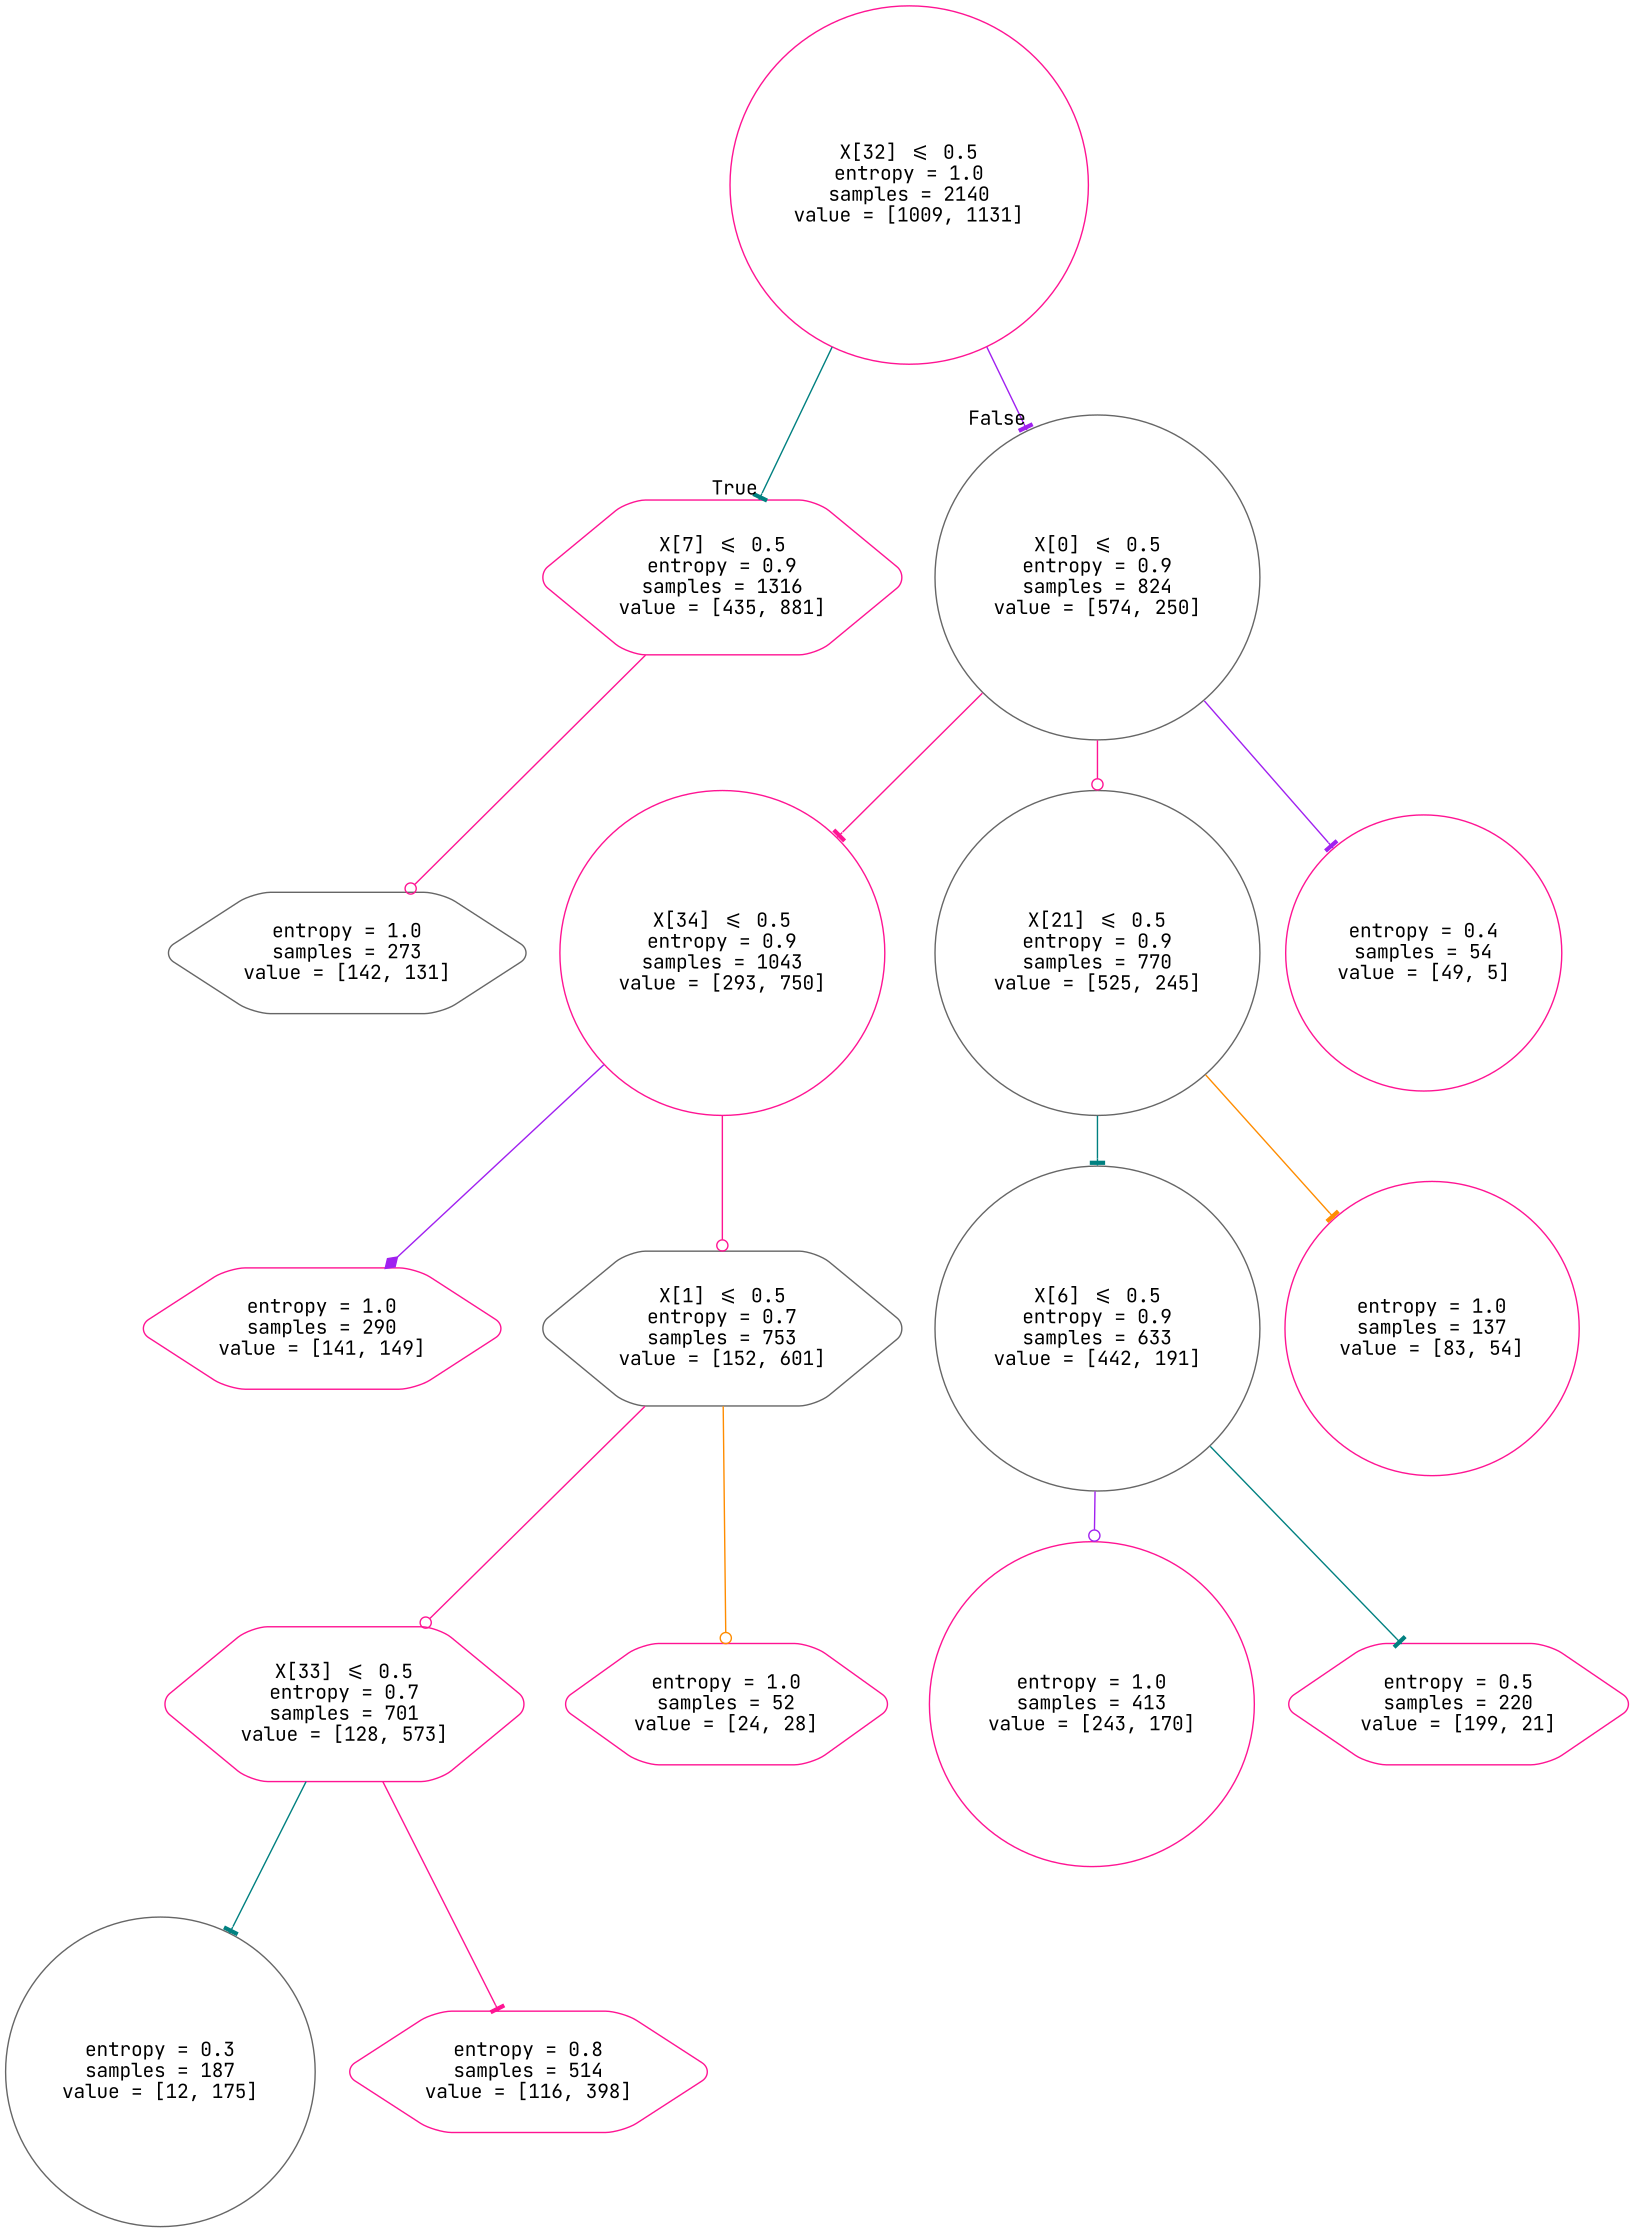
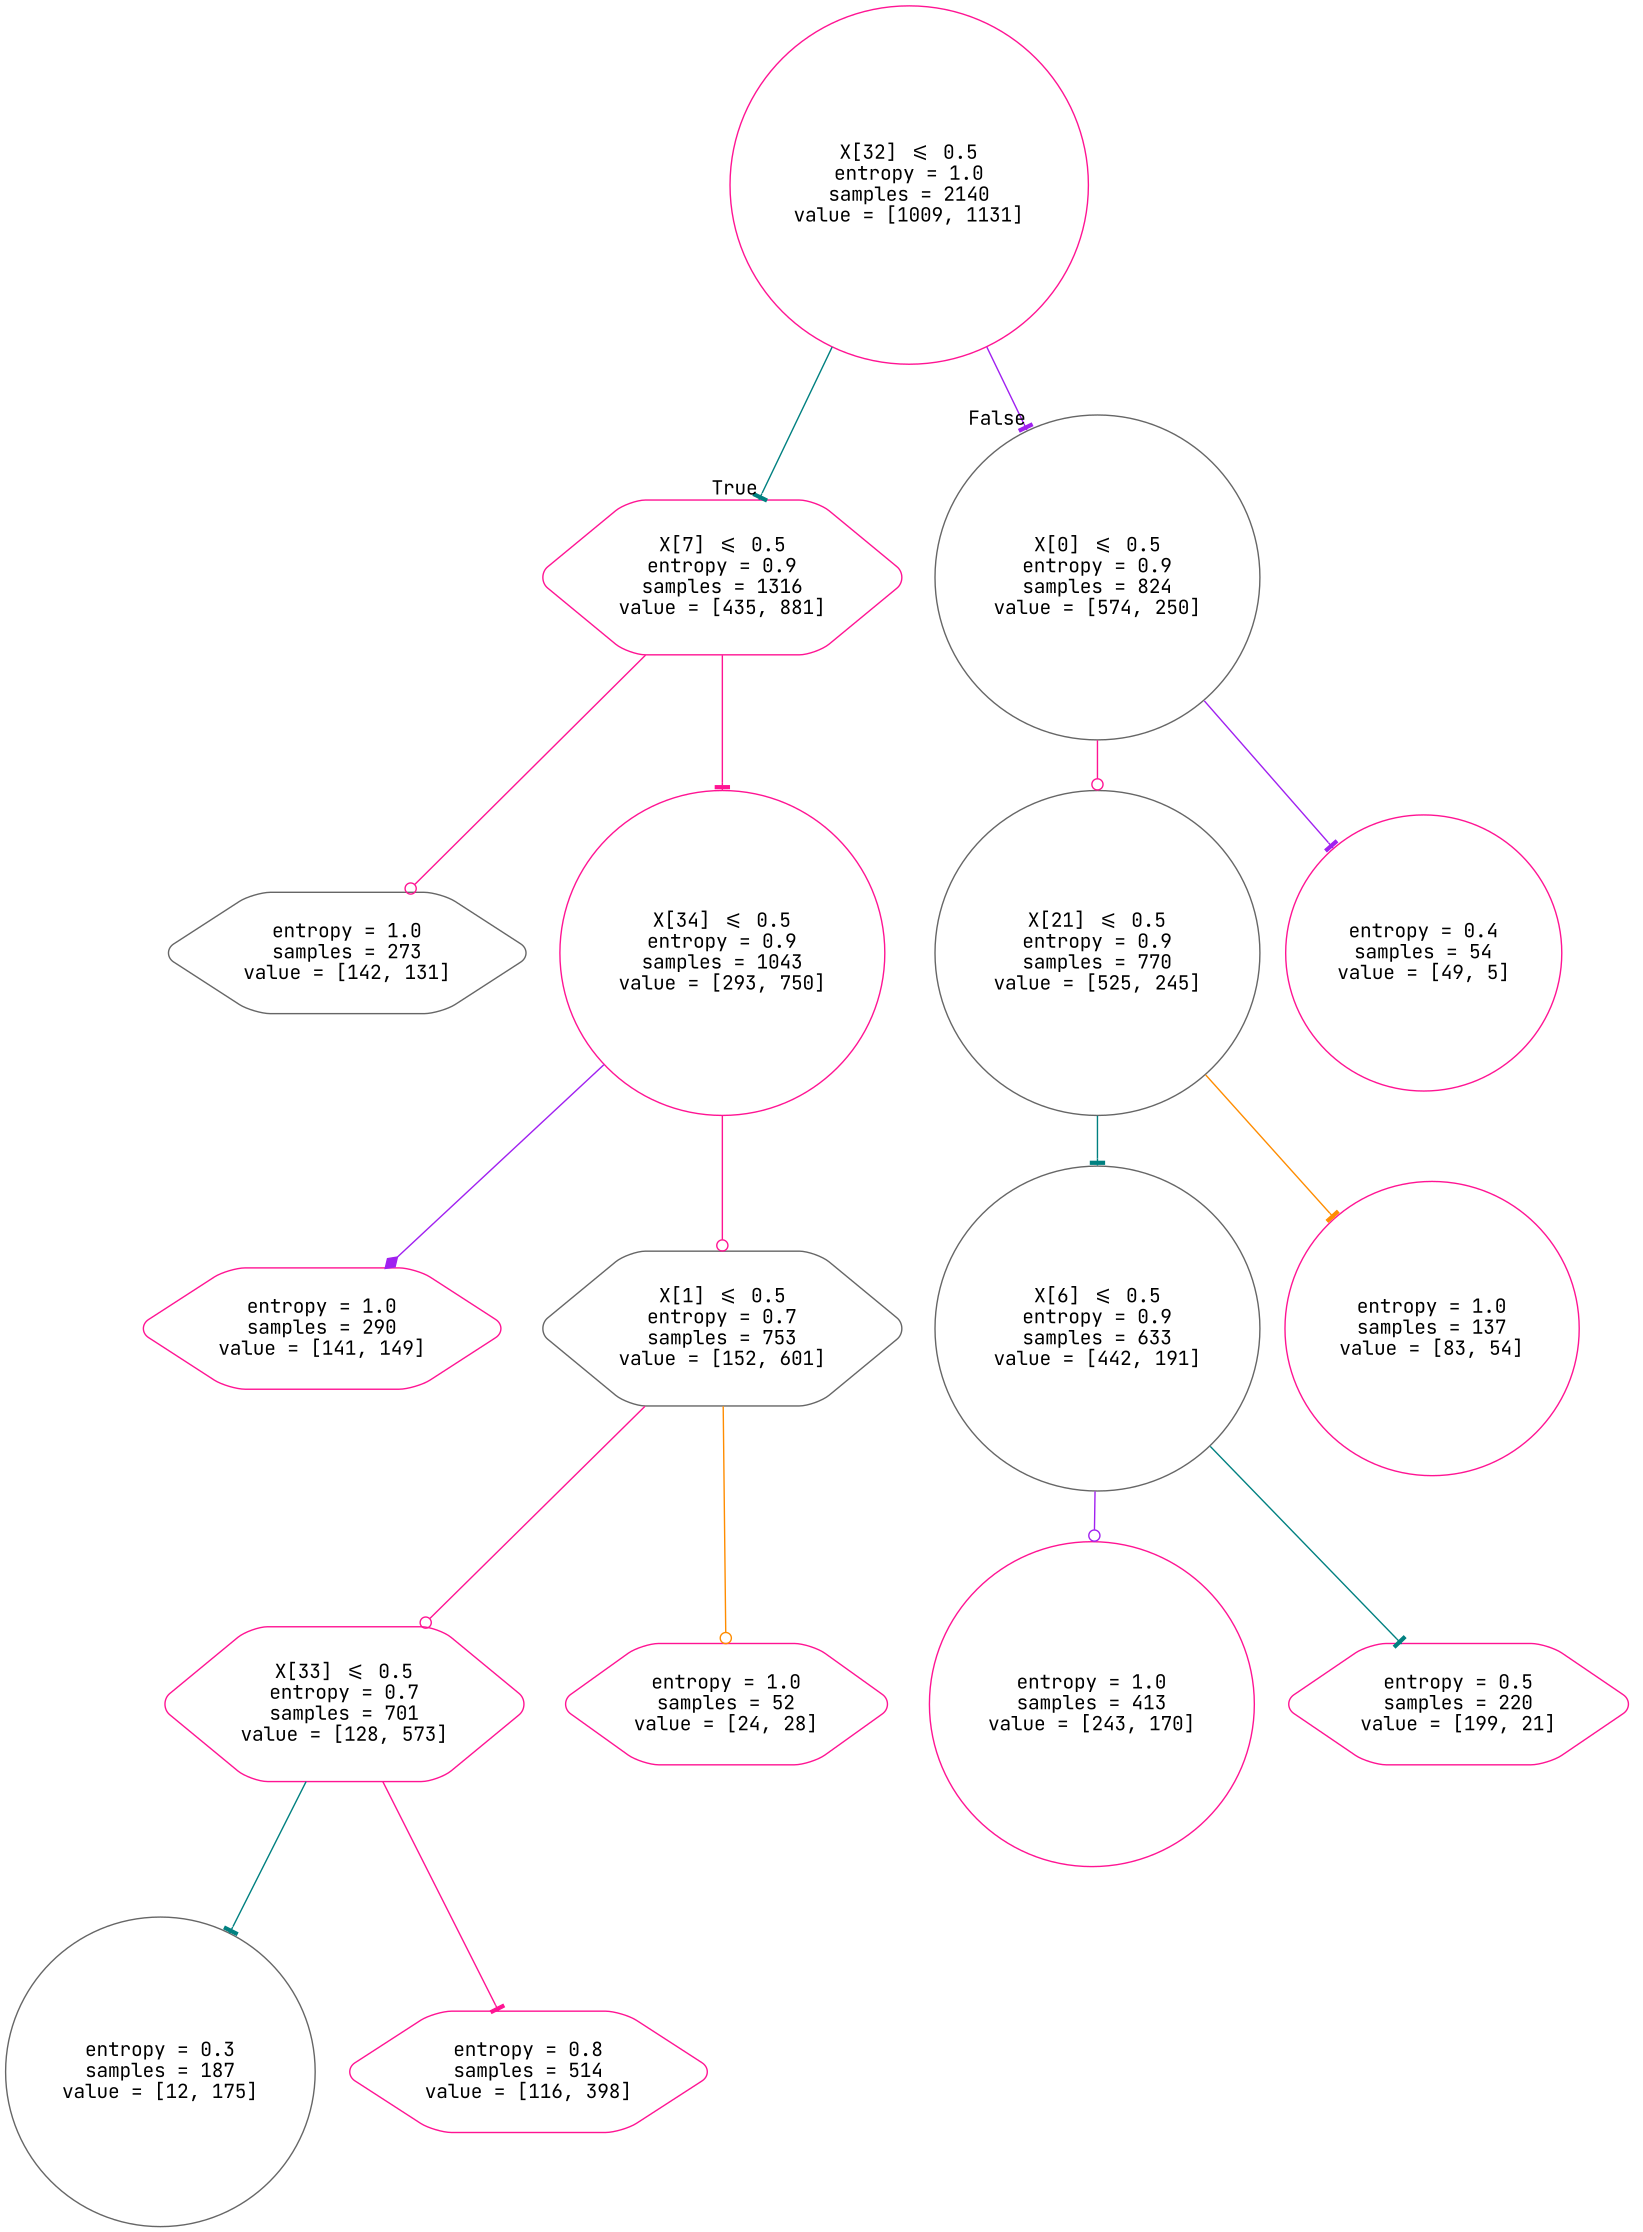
edge "X[0] <= 0.5 entropy = 0.9 samples = 824 value = [574, 250]" -> "X[34] <= 0.5 entropy = 0.9 samples = 1043 value = [293, 750]": now "X[7] <= 0.5 entropy = 0.9 samples = 1316 value = [435, 881]" -> "X[34] <= 0.5 entropy = 0.9 samples = 1043 value = [293, 750]"
